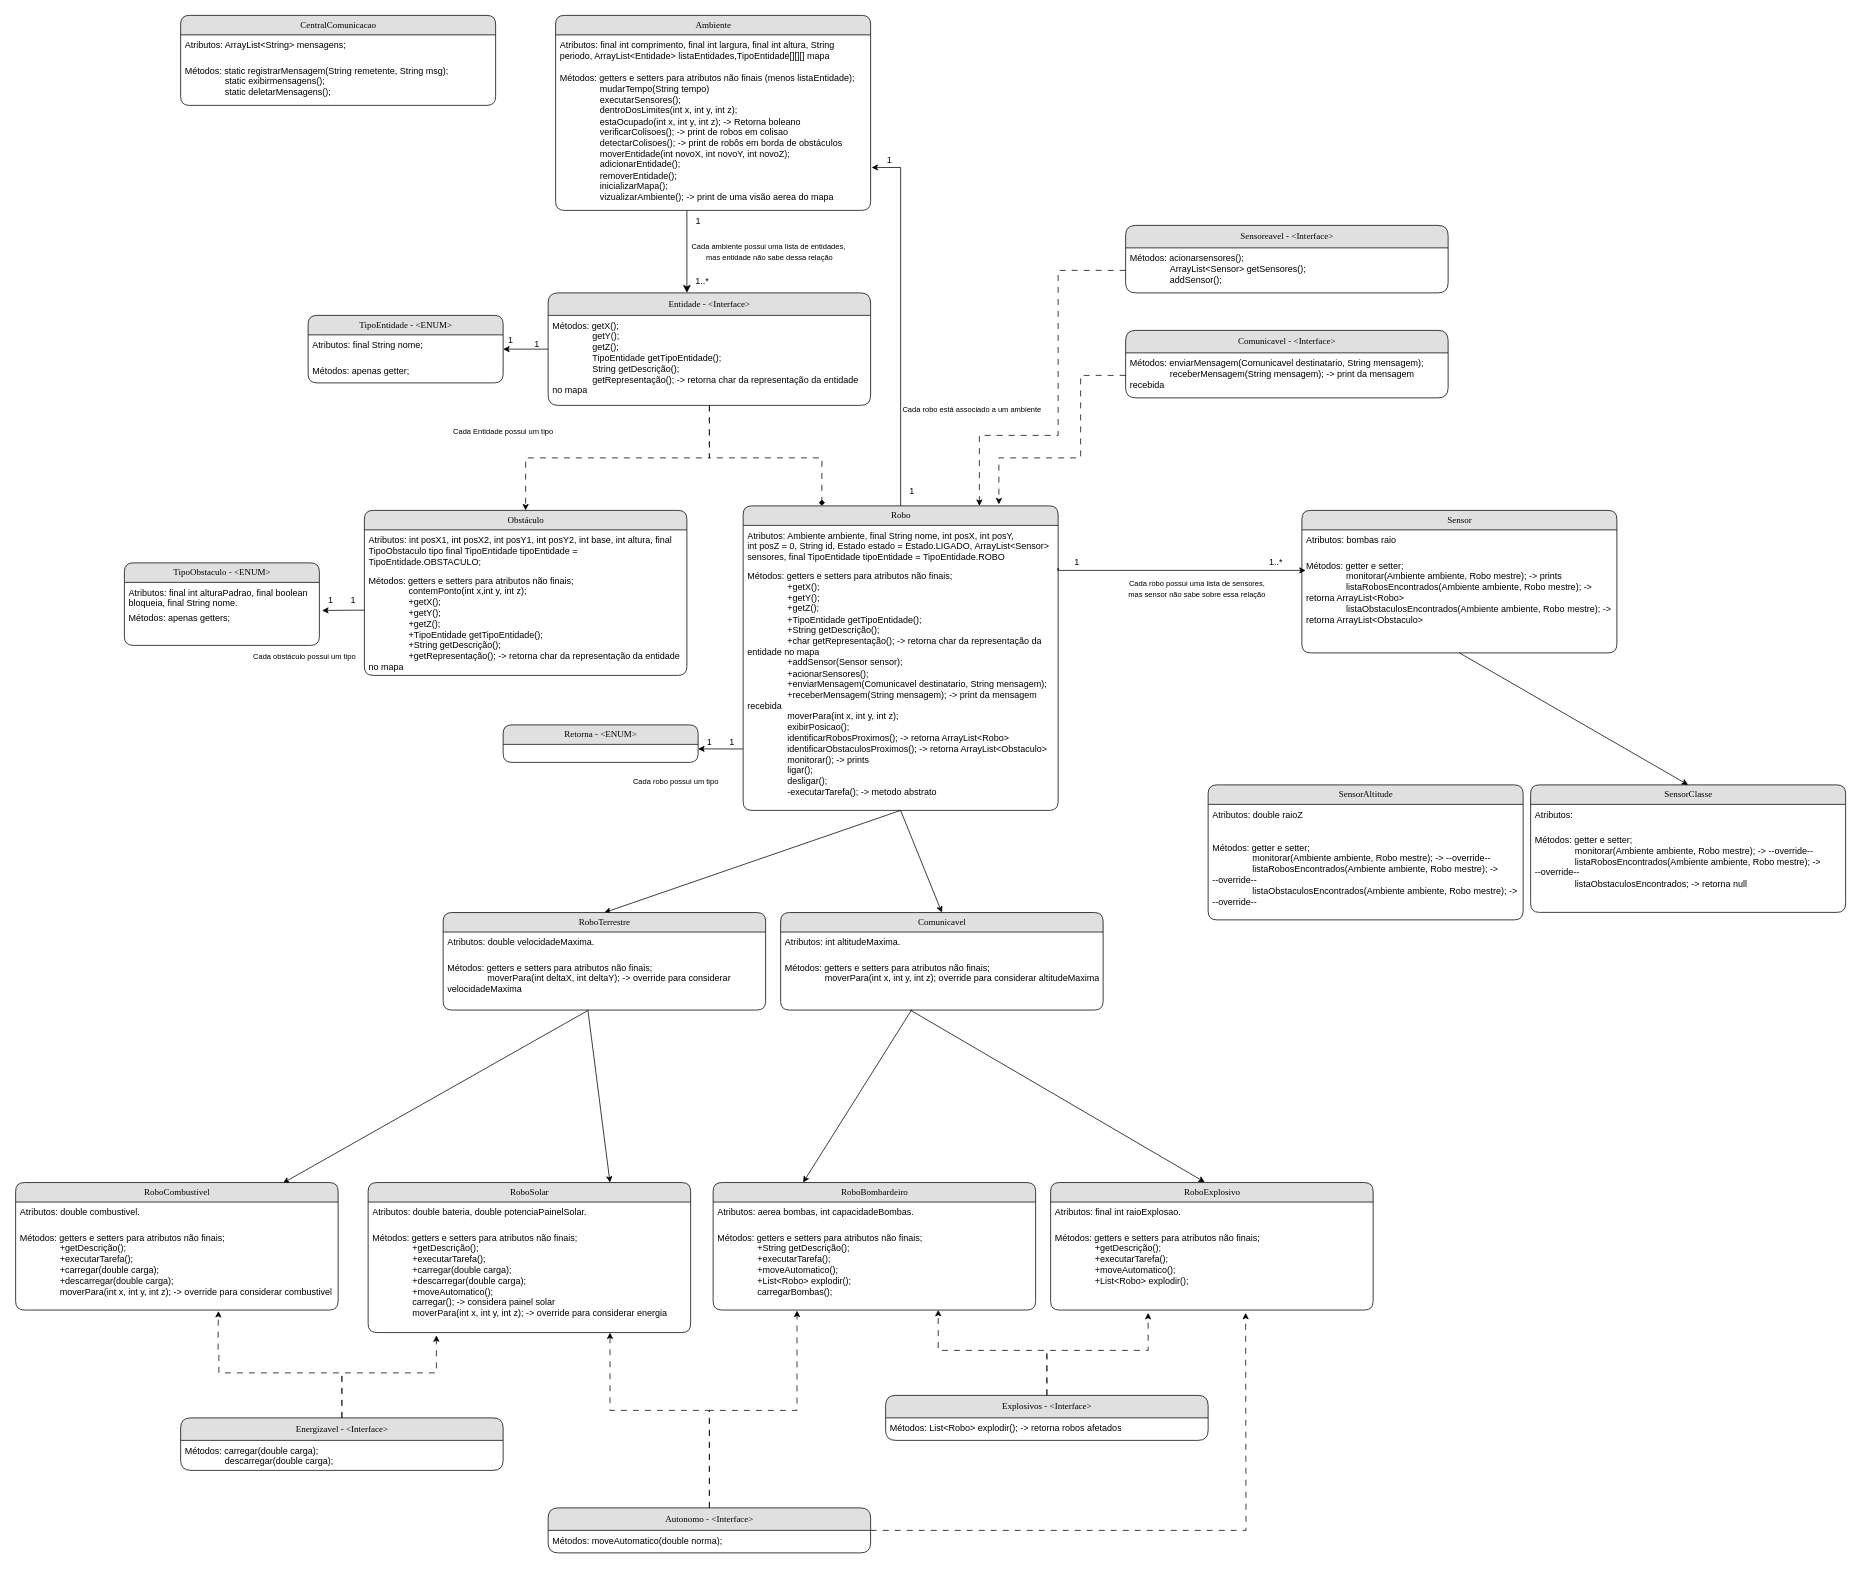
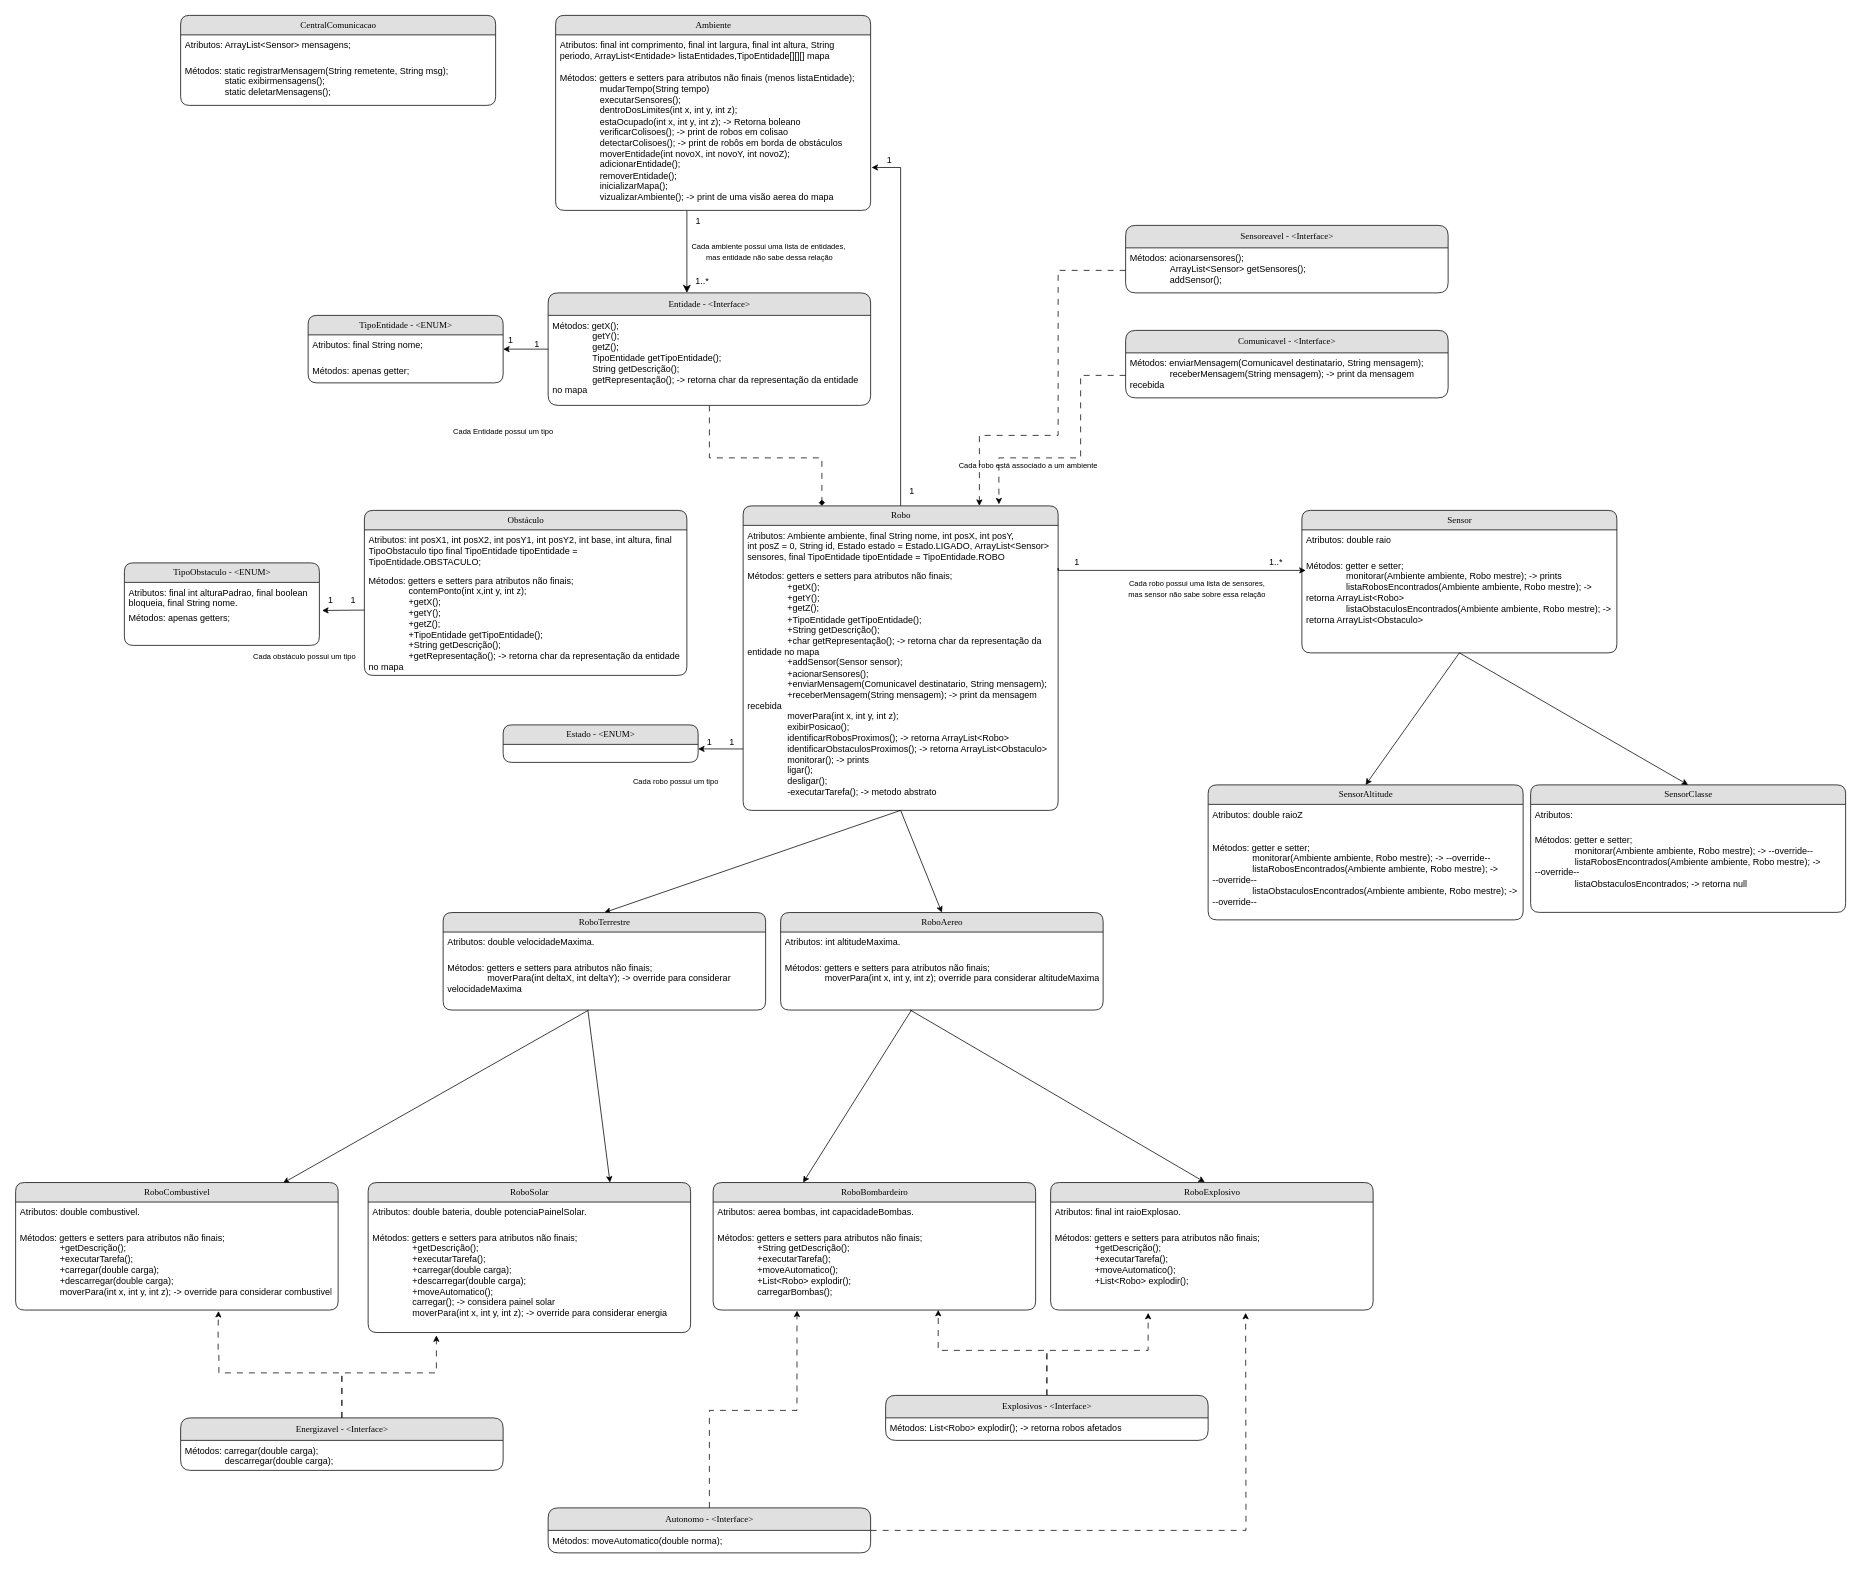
node "Atributos: ArrayList<String> mensagens;": label "Atributos: ArrayList<String> mensagens;" -> "Atributos: ArrayList<Sensor> mensagens;"
node "Cada robo está associado a um ambiente": moved (972, 409) -> (1028, 465)
edge "Entidade - <Interface>" -> "Obstáculo": removed
node "Atributos: bombas raio": label "Atributos: bombas raio" -> "Atributos: double raio"
edge "Sensor" -> "SensorAltitude": added
node "Retorna - <ENUM>": label "Retorna - <ENUM>" -> "Estado - <ENUM>"
node "Comunicavel": label "Comunicavel" -> "RoboAereo"
edge "Autonomo - <Interface>" -> "RoboSolar": removed
